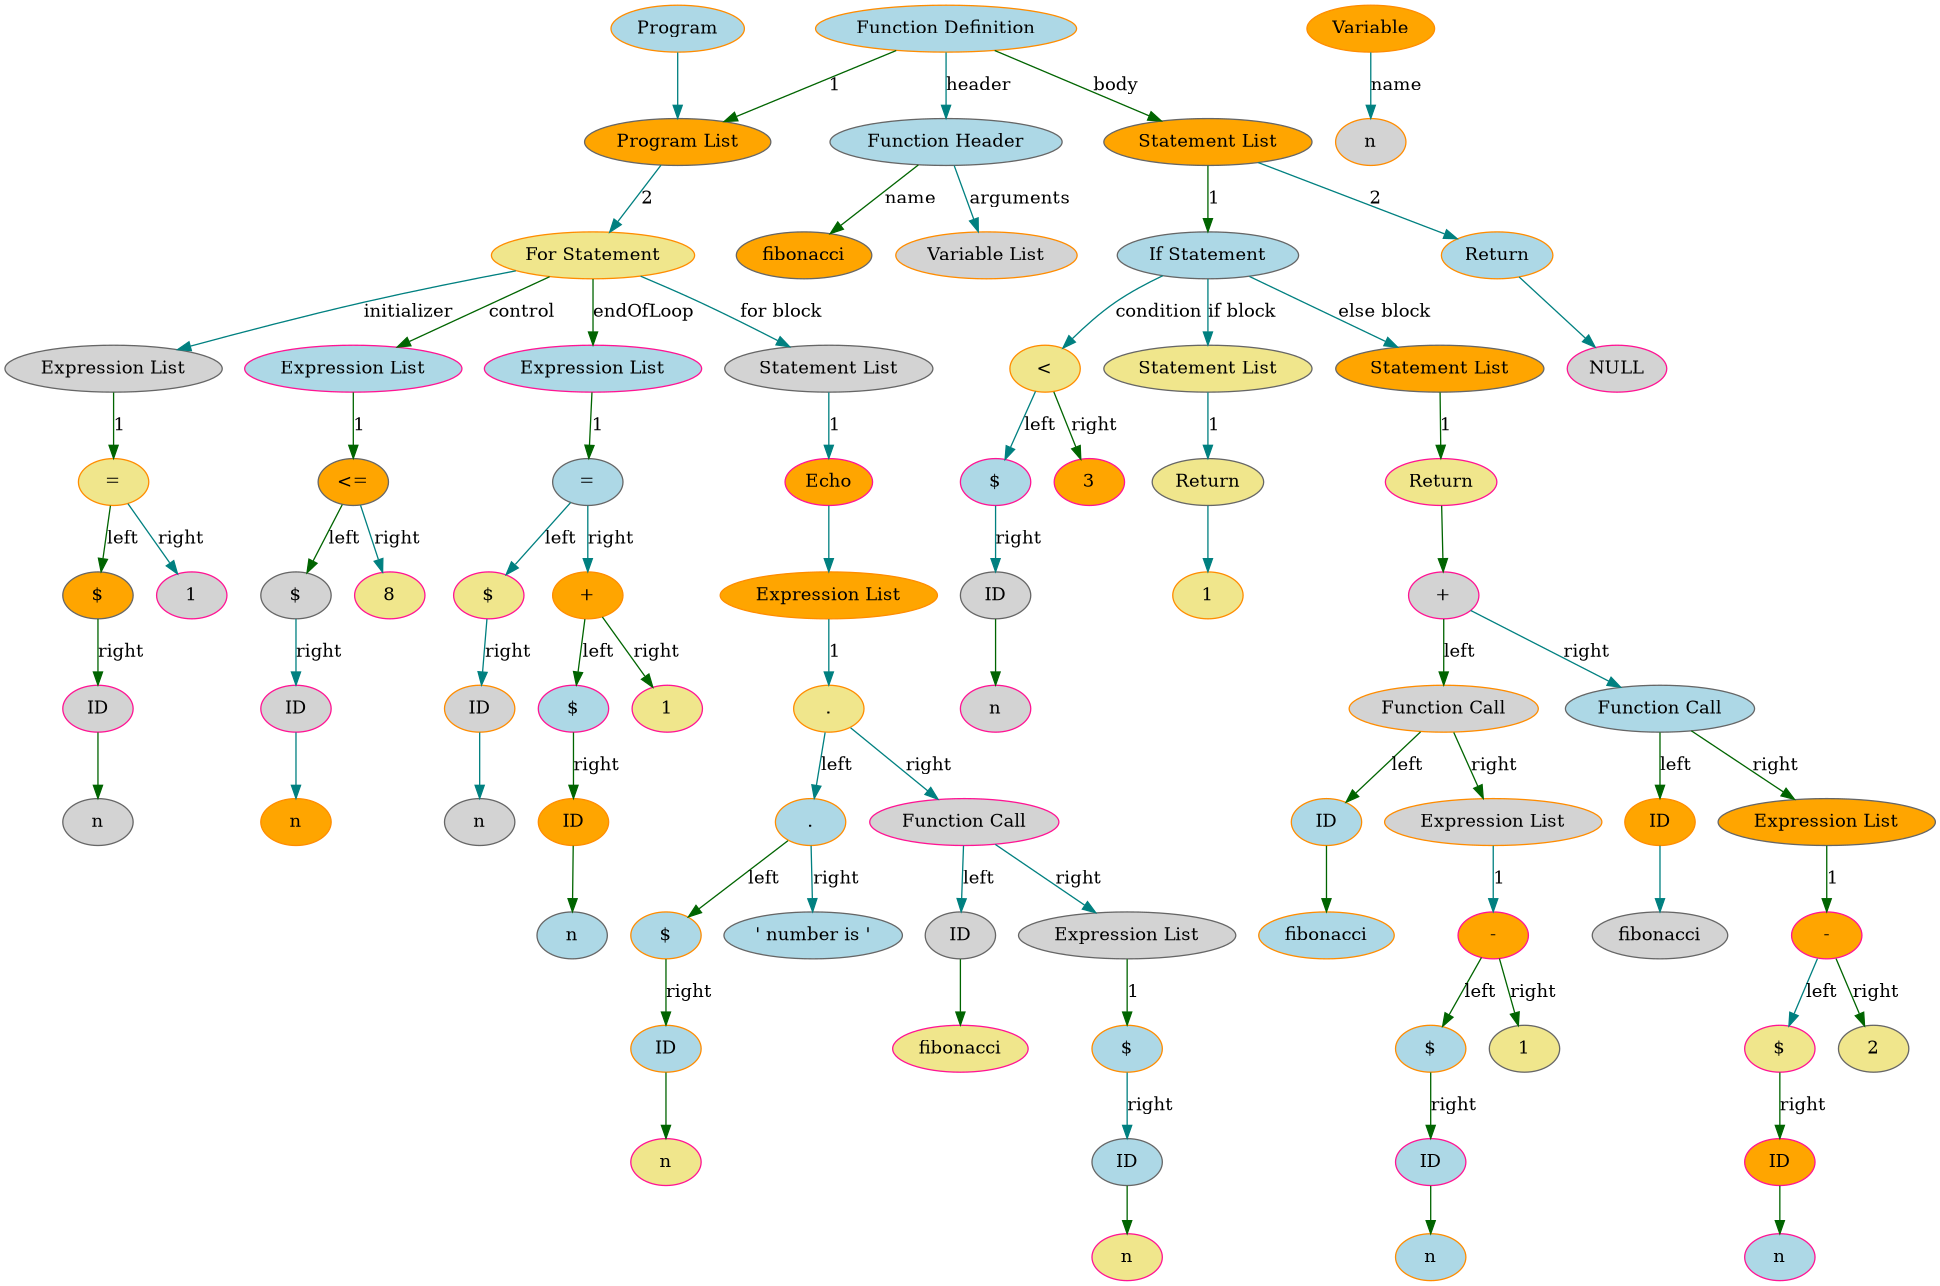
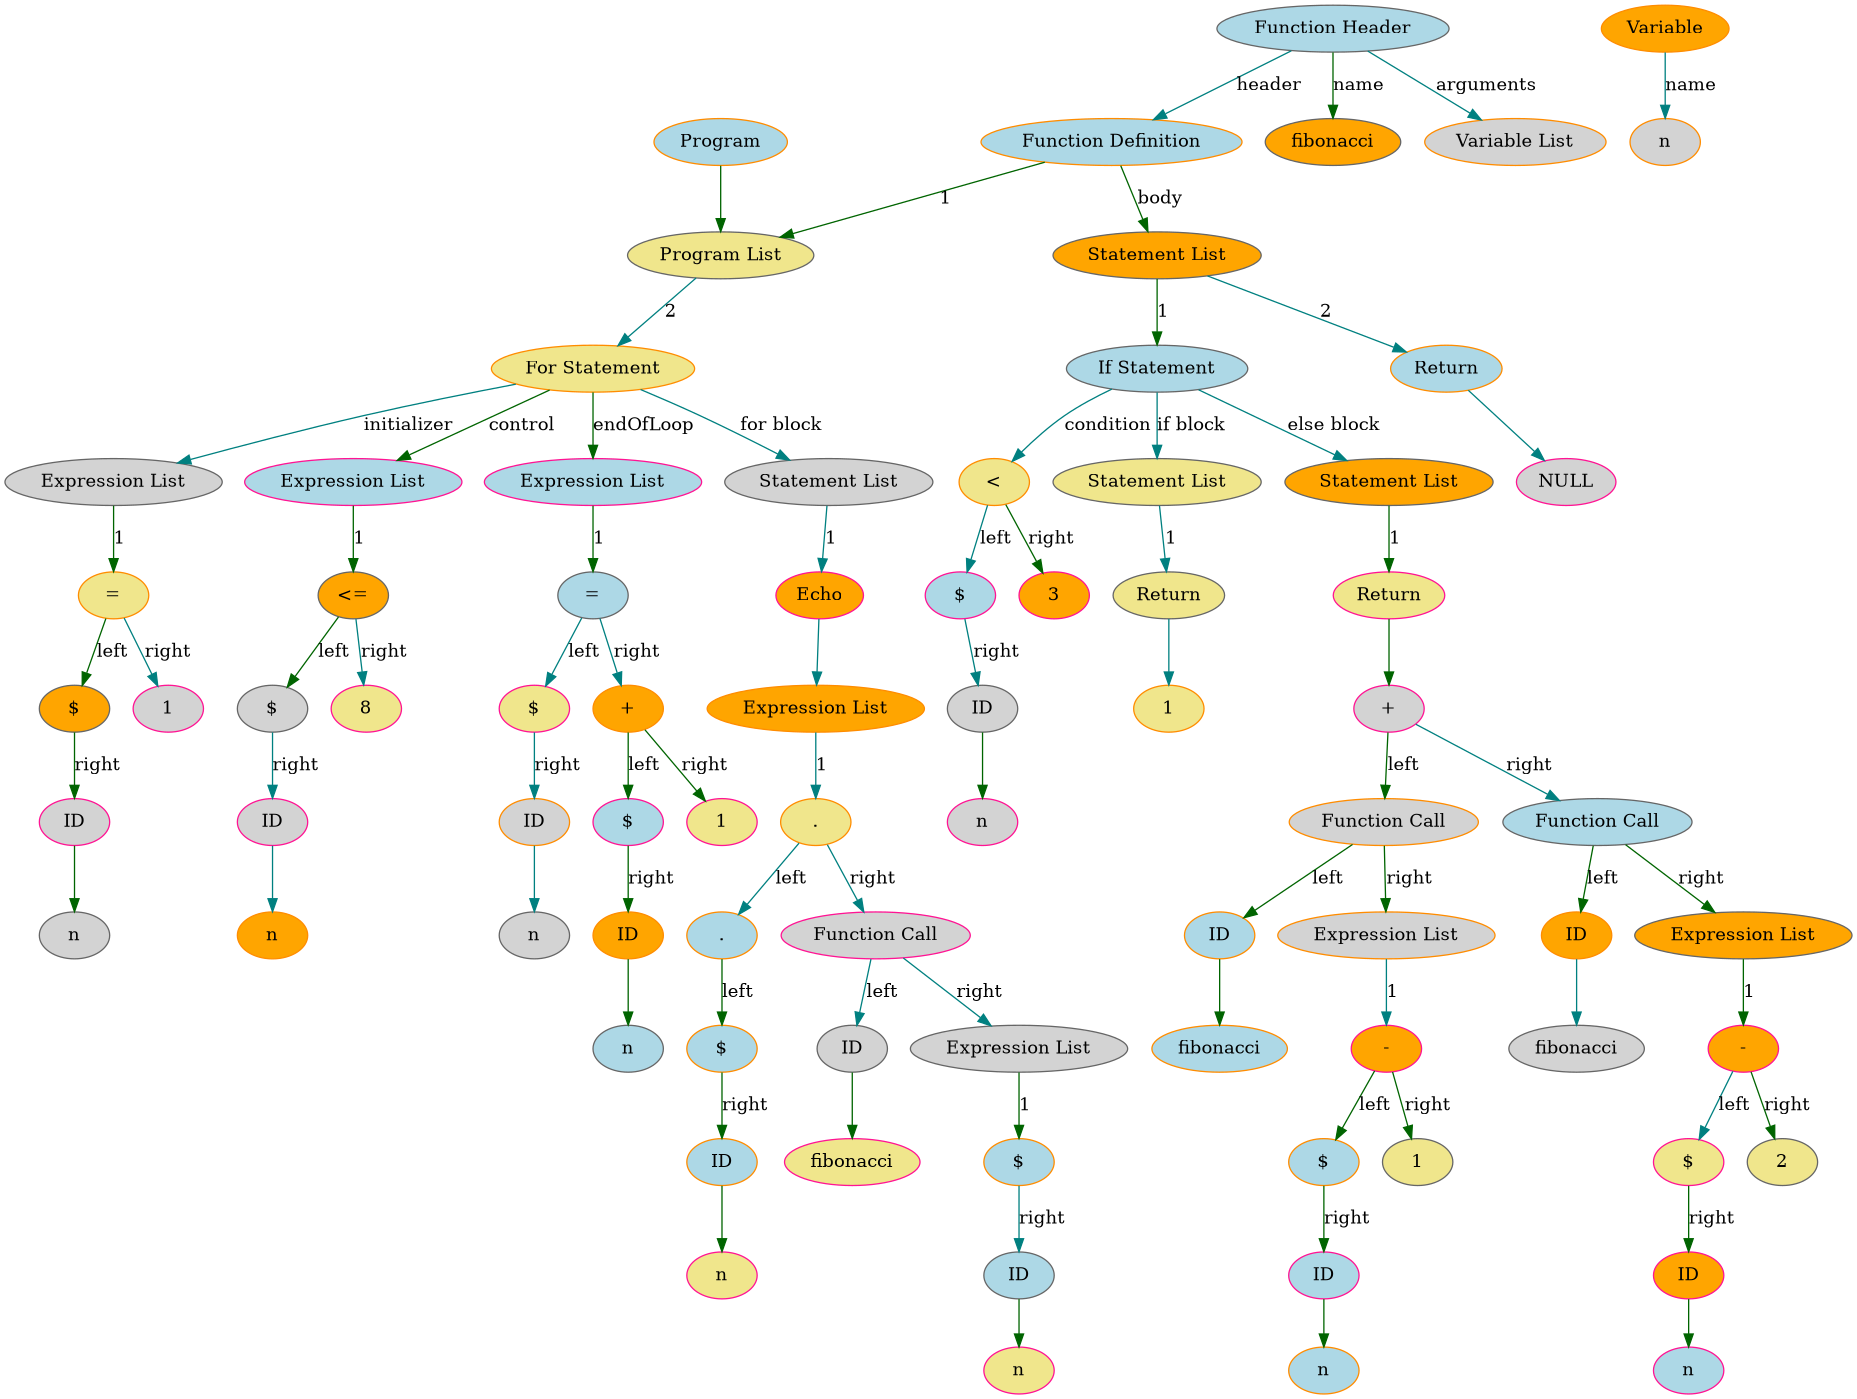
edge "Program" -> "Program List": color teal -> darkgreen
edge "Function Definition" -> "Function Header": reversed
node "Program List": fillcolor orange -> khaki
node "' number is '": removed
